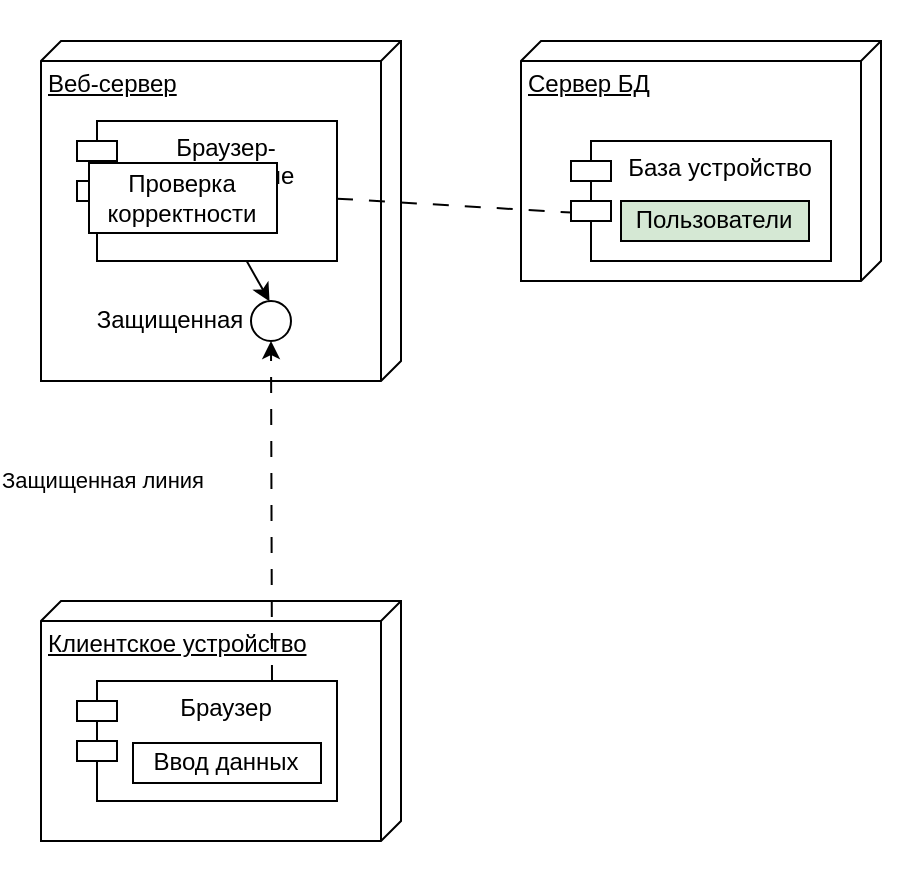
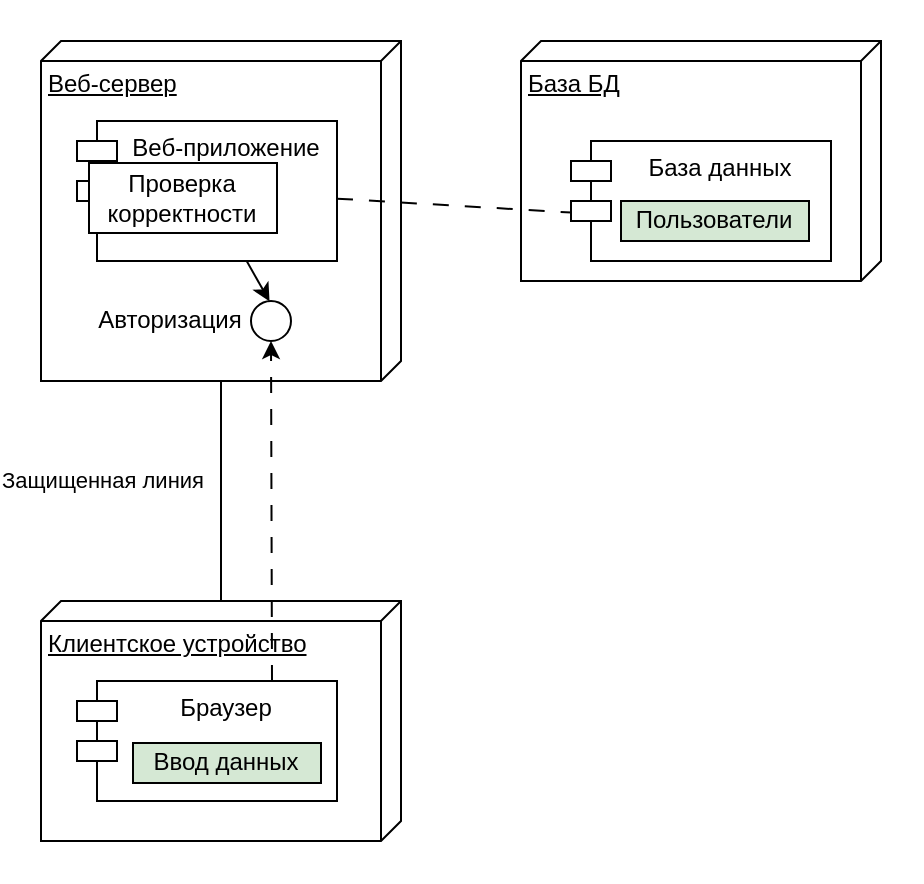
node "Сервер БД": label "Сервер БД" -> "База БД"
node "Браузер-приложение": label "Браузер-приложение" -> "Веб-приложение"
node "База устройство": label "База устройство" -> "База данных"
node "Защищенная": label "Защищенная" -> "Авторизация"
edge "Веб-сервер" -- "Клиентское устройство": added
node "Ввод данных": fillcolor #ffffff -> #d5e8d4
